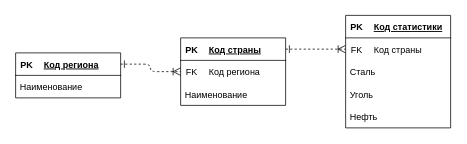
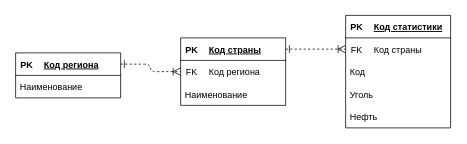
node "Сталь": label "Сталь" -> "Код"
